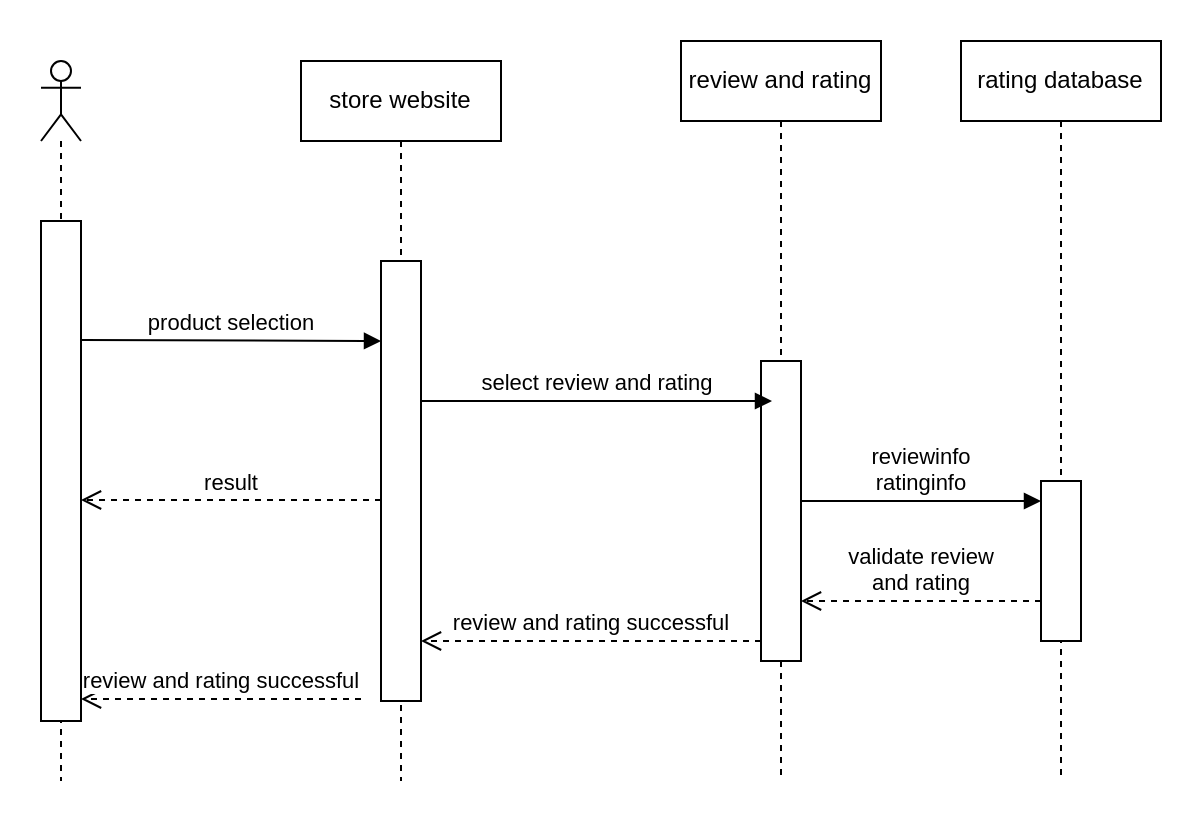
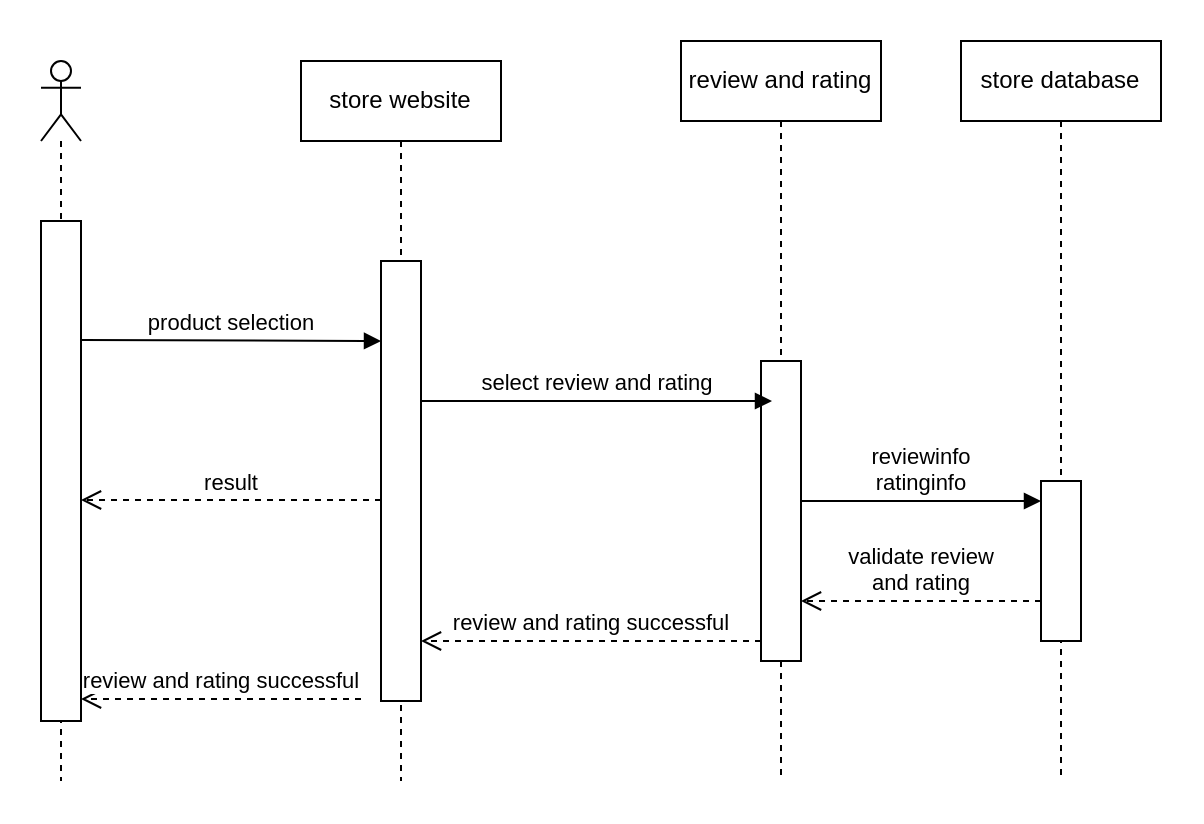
node "rating database": label "rating database" -> "store database"
